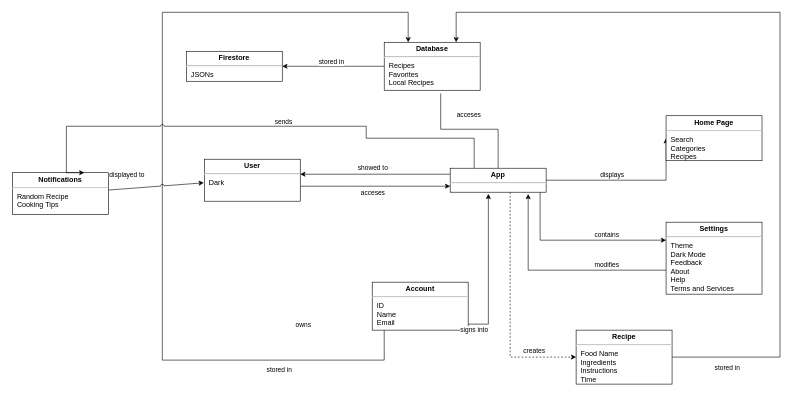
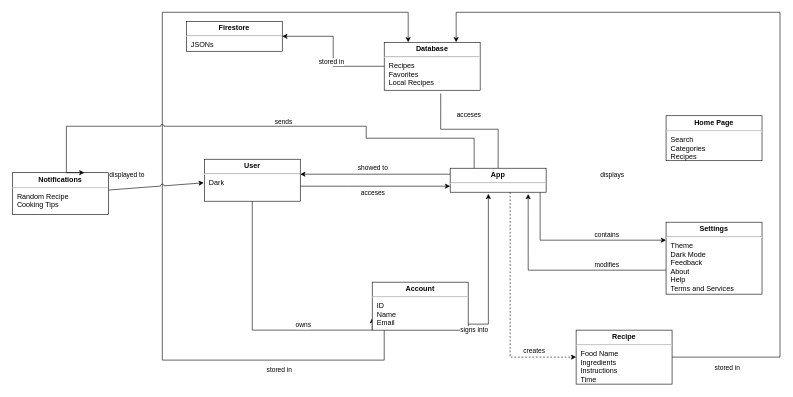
node "Firestore JSONs": moved (234, 66) -> (234, 36)
edge "App" -> "Home Page Search Categories Recipes": removed
edge "User Dark" -> "Account ID Name Email": added
